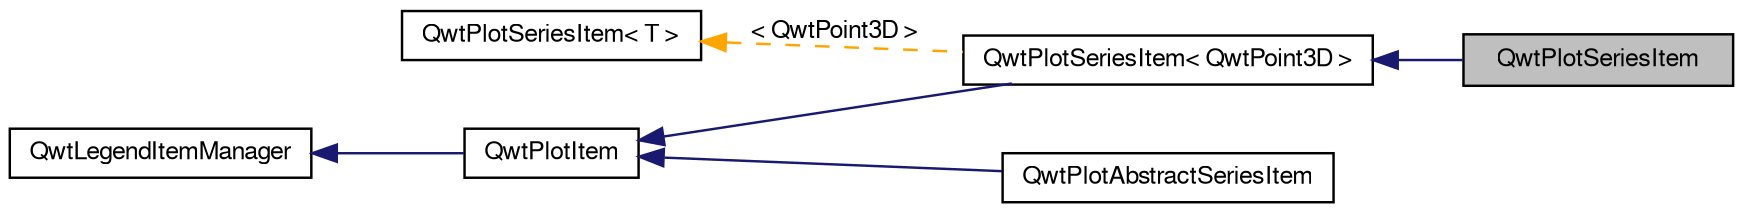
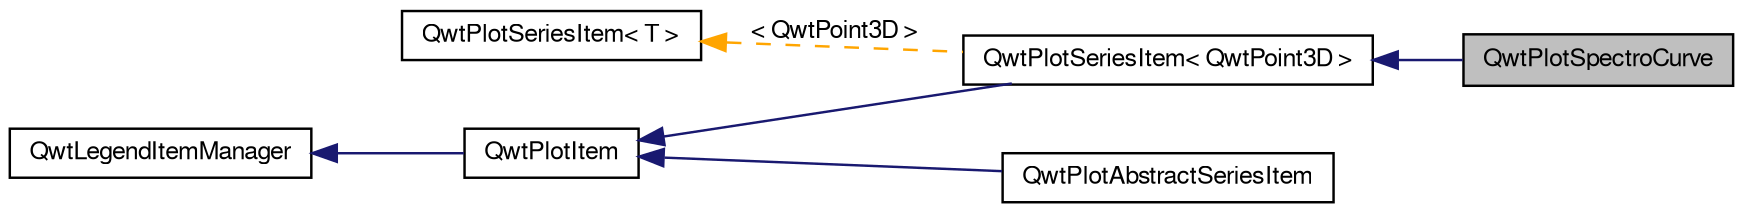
node "QwtPlotSeriesItem": label "QwtPlotSeriesItem" -> "QwtPlotSpectroCurve"
